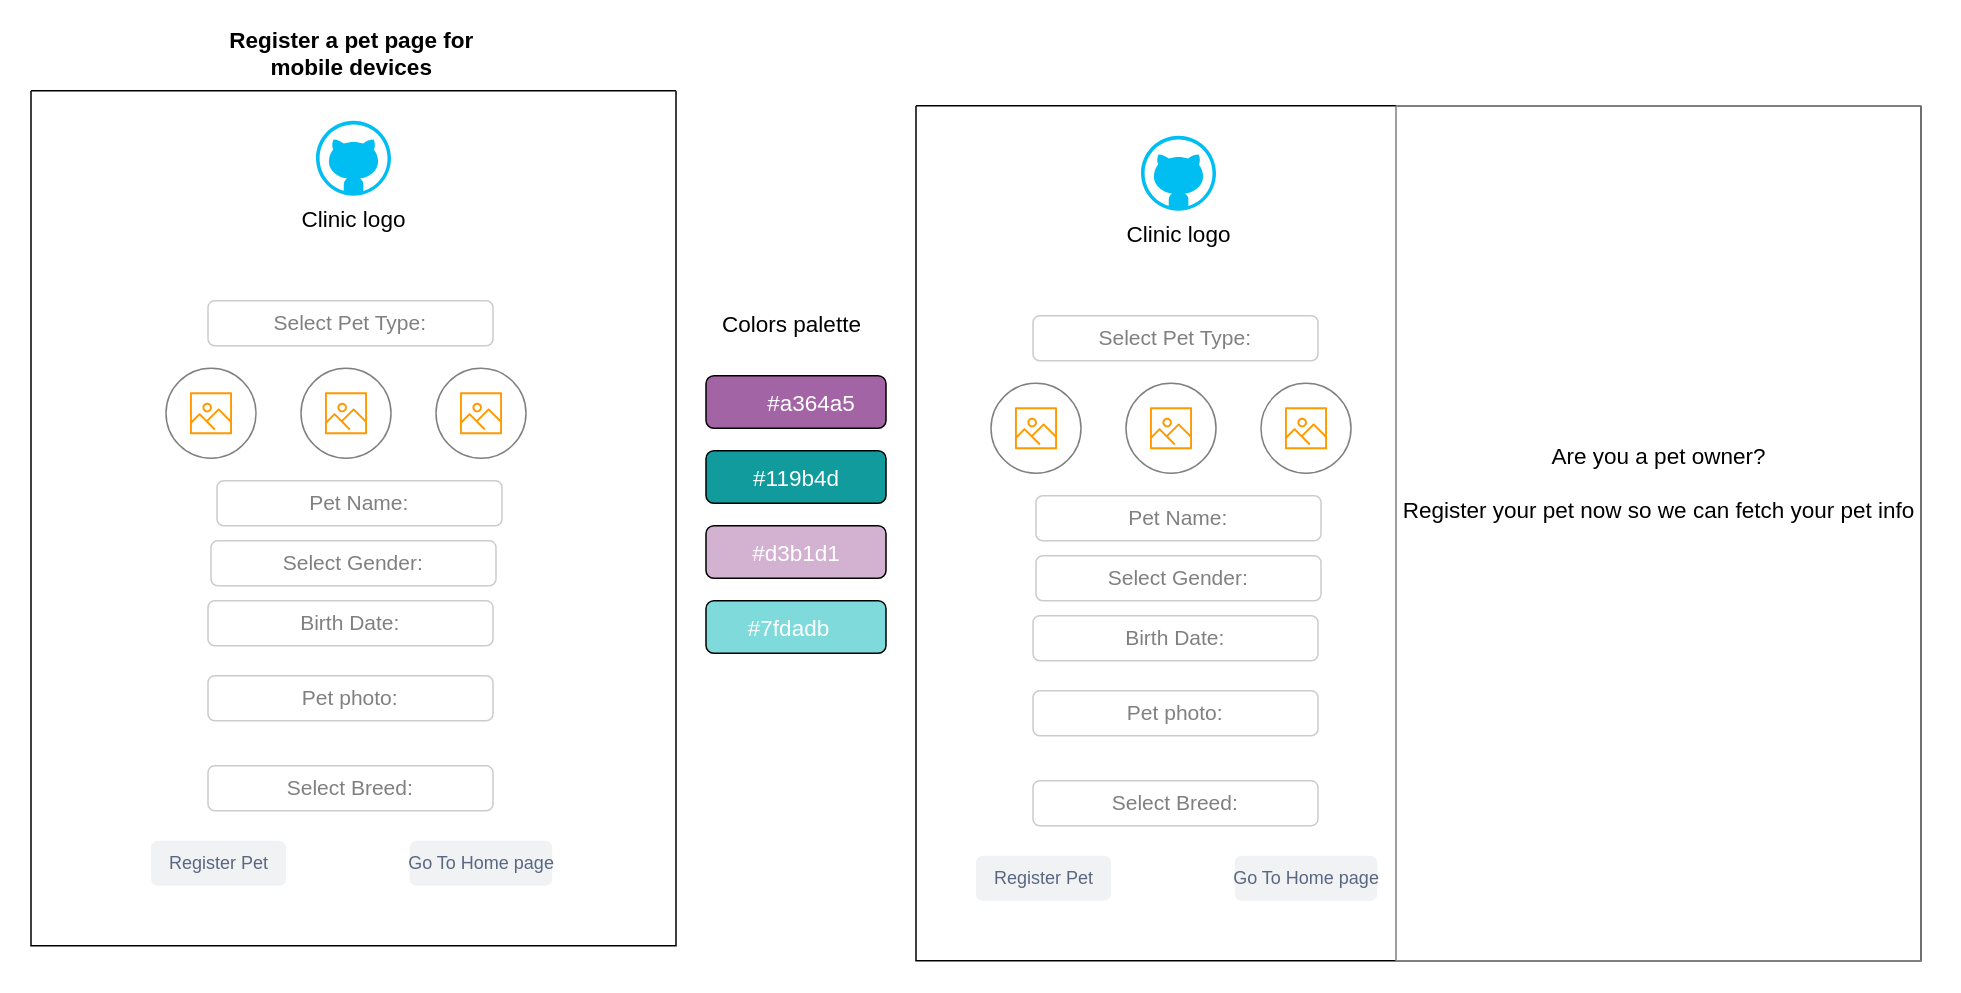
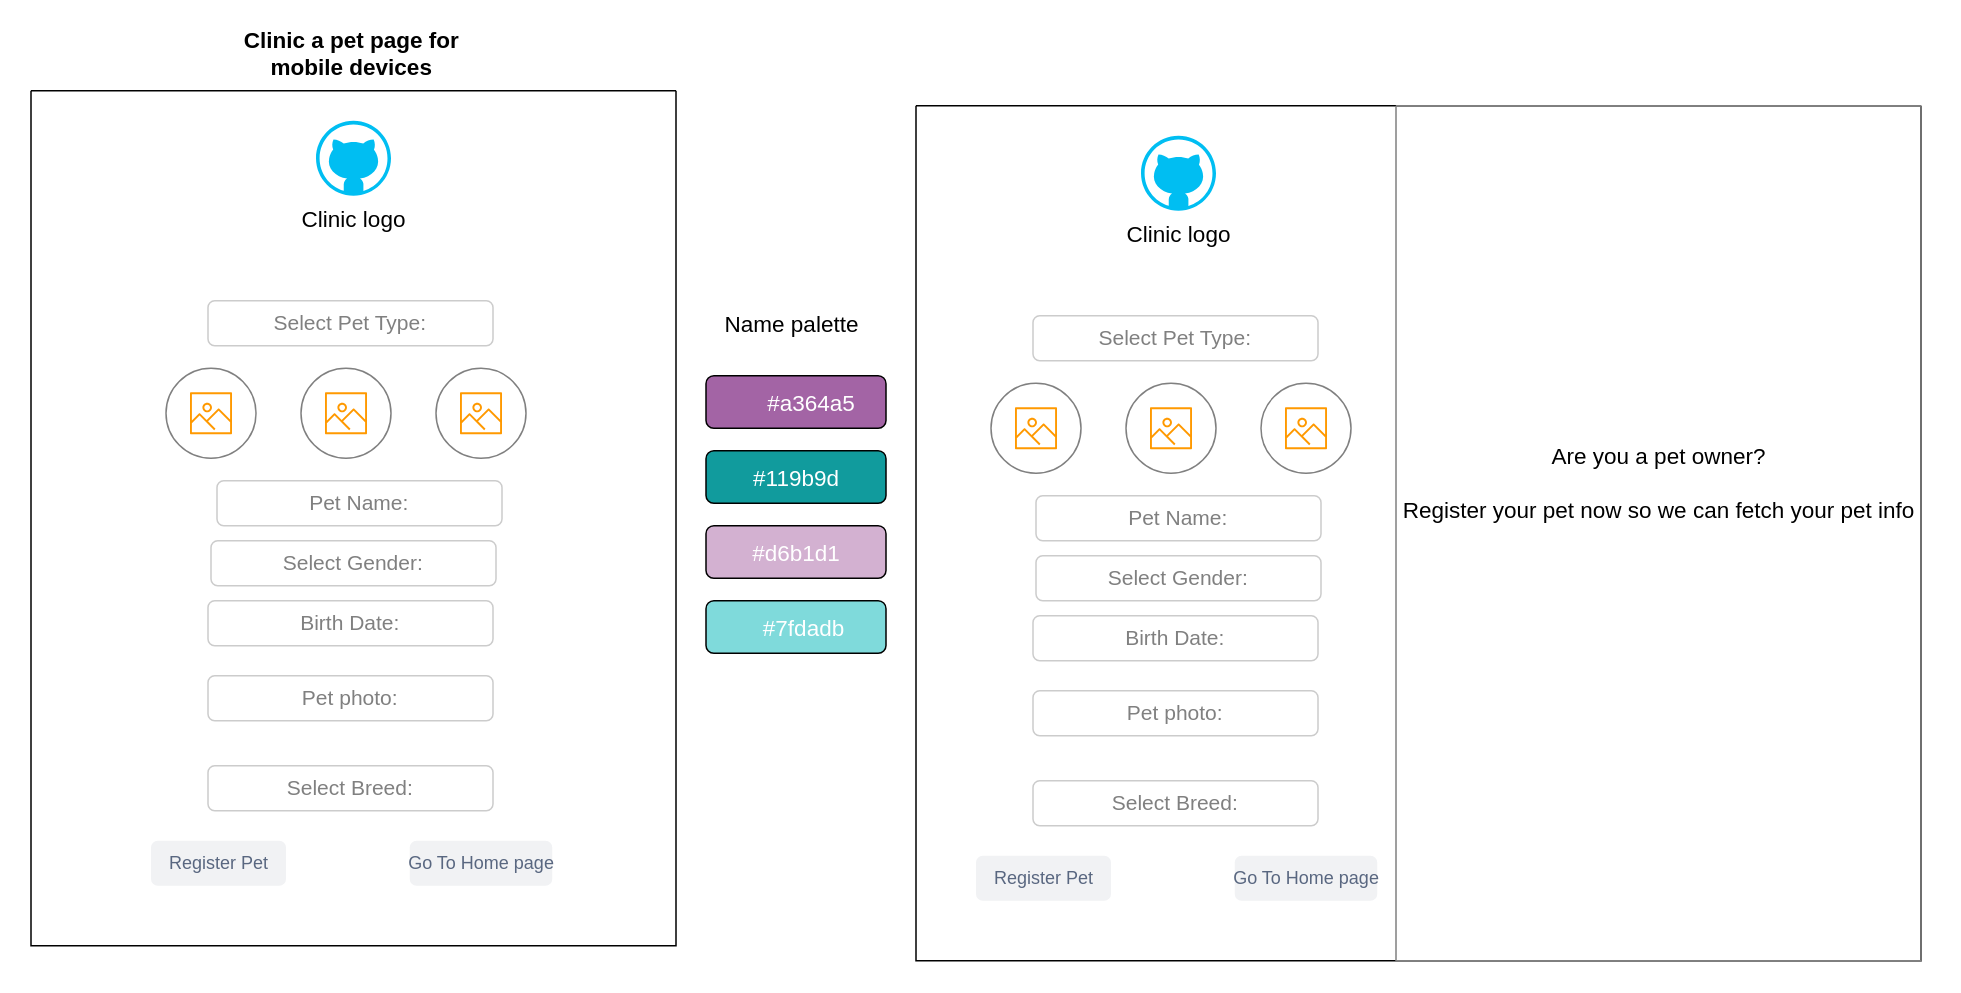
node "Register a pet page for mobile devices": label "Register a pet page for mobile devices" -> "Clinic a pet page for mobile devices"
node "Colors palette": label "Colors palette" -> "Name palette"
node "#119b4d": label "#119b4d" -> "#119b9d"
node "#d3b1d1": label "#d3b1d1" -> "#d6b1d1"
node "#7fdadb": moved (788, 627) -> (803, 627)
